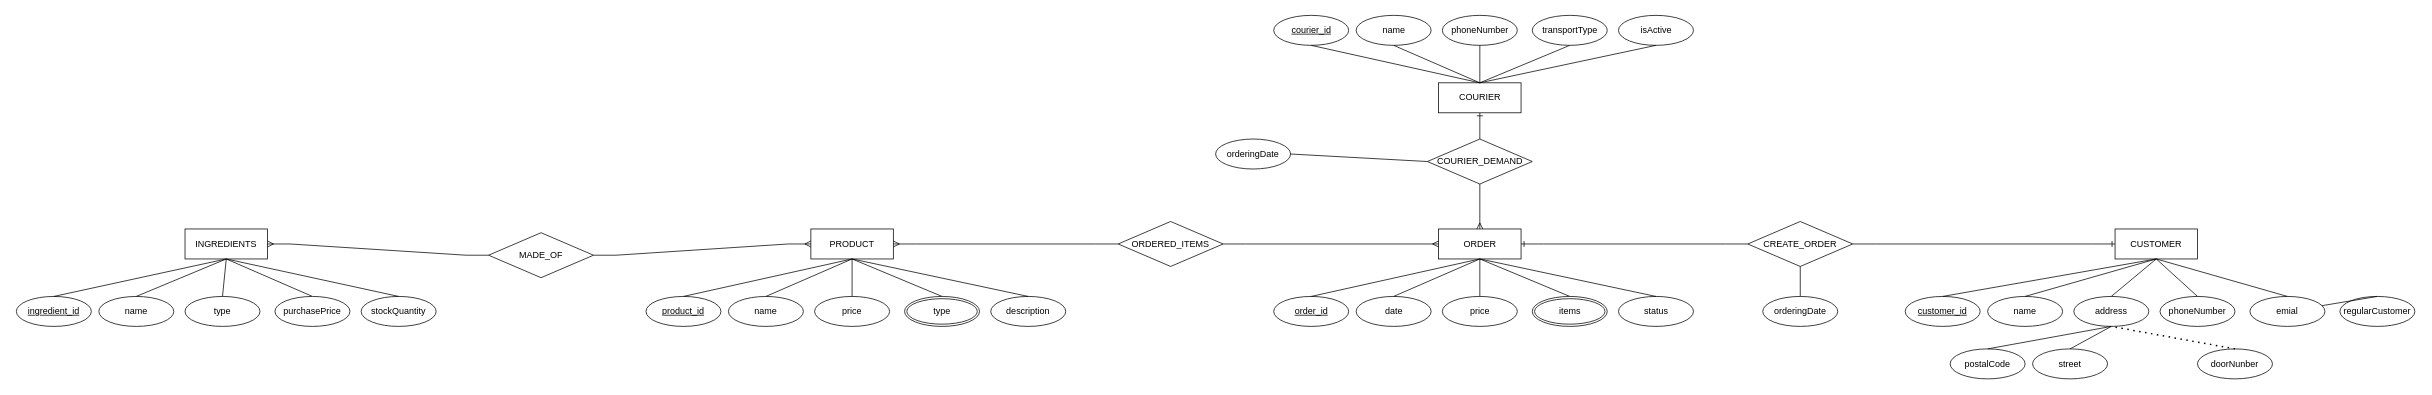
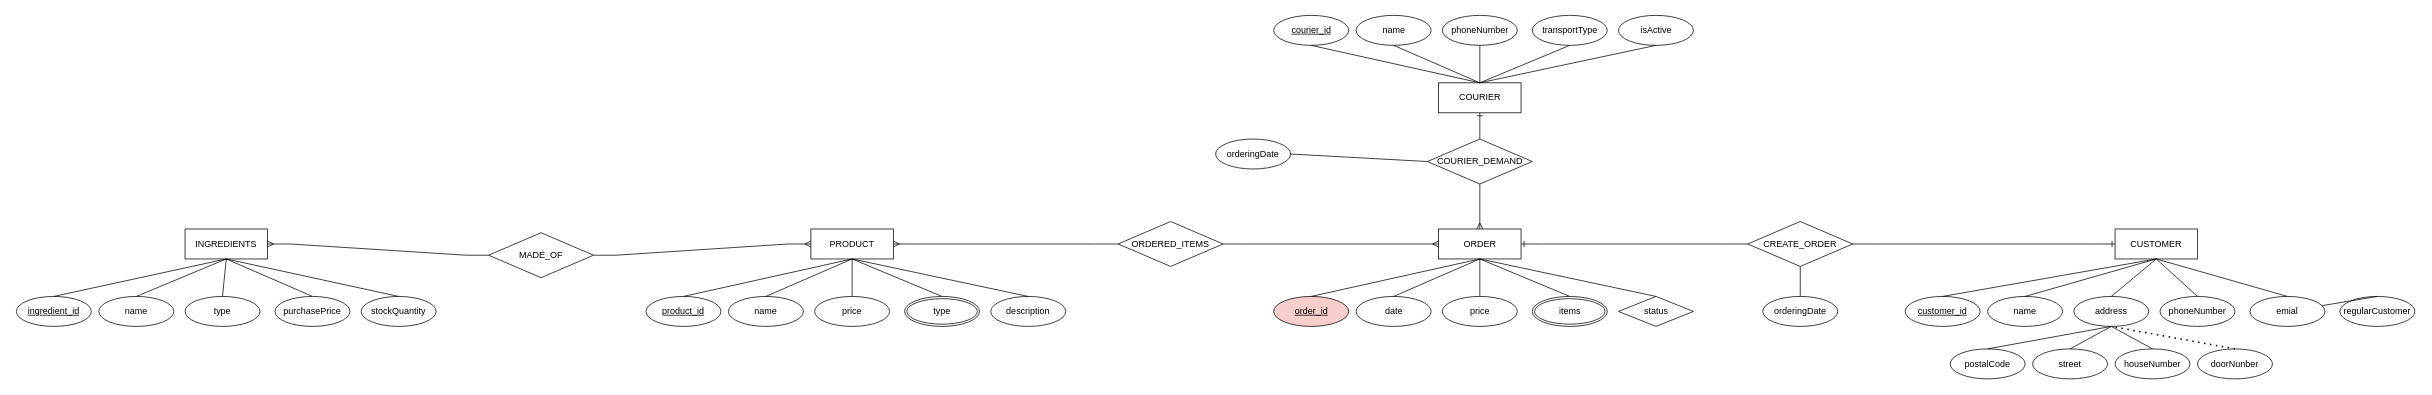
node "order_id": fillcolor #ffffff -> #f8cecc
node "status": shape ellipse -> diamond
edge "address" -- "houseNumber": added
node "houseNumber": added
